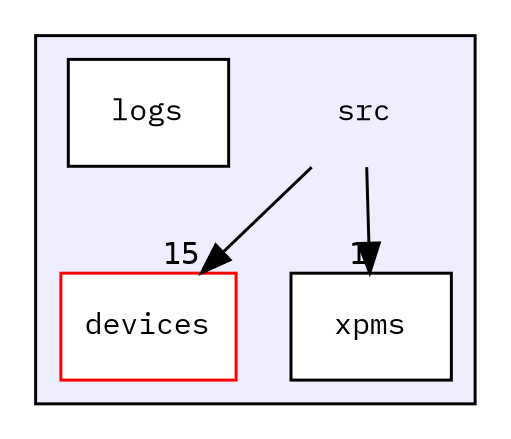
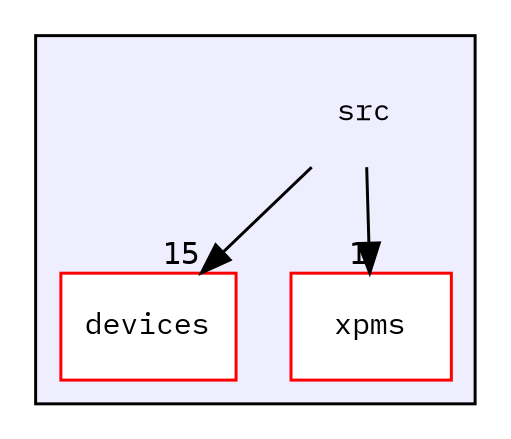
node "logs": removed
node "xpms": color black -> red
